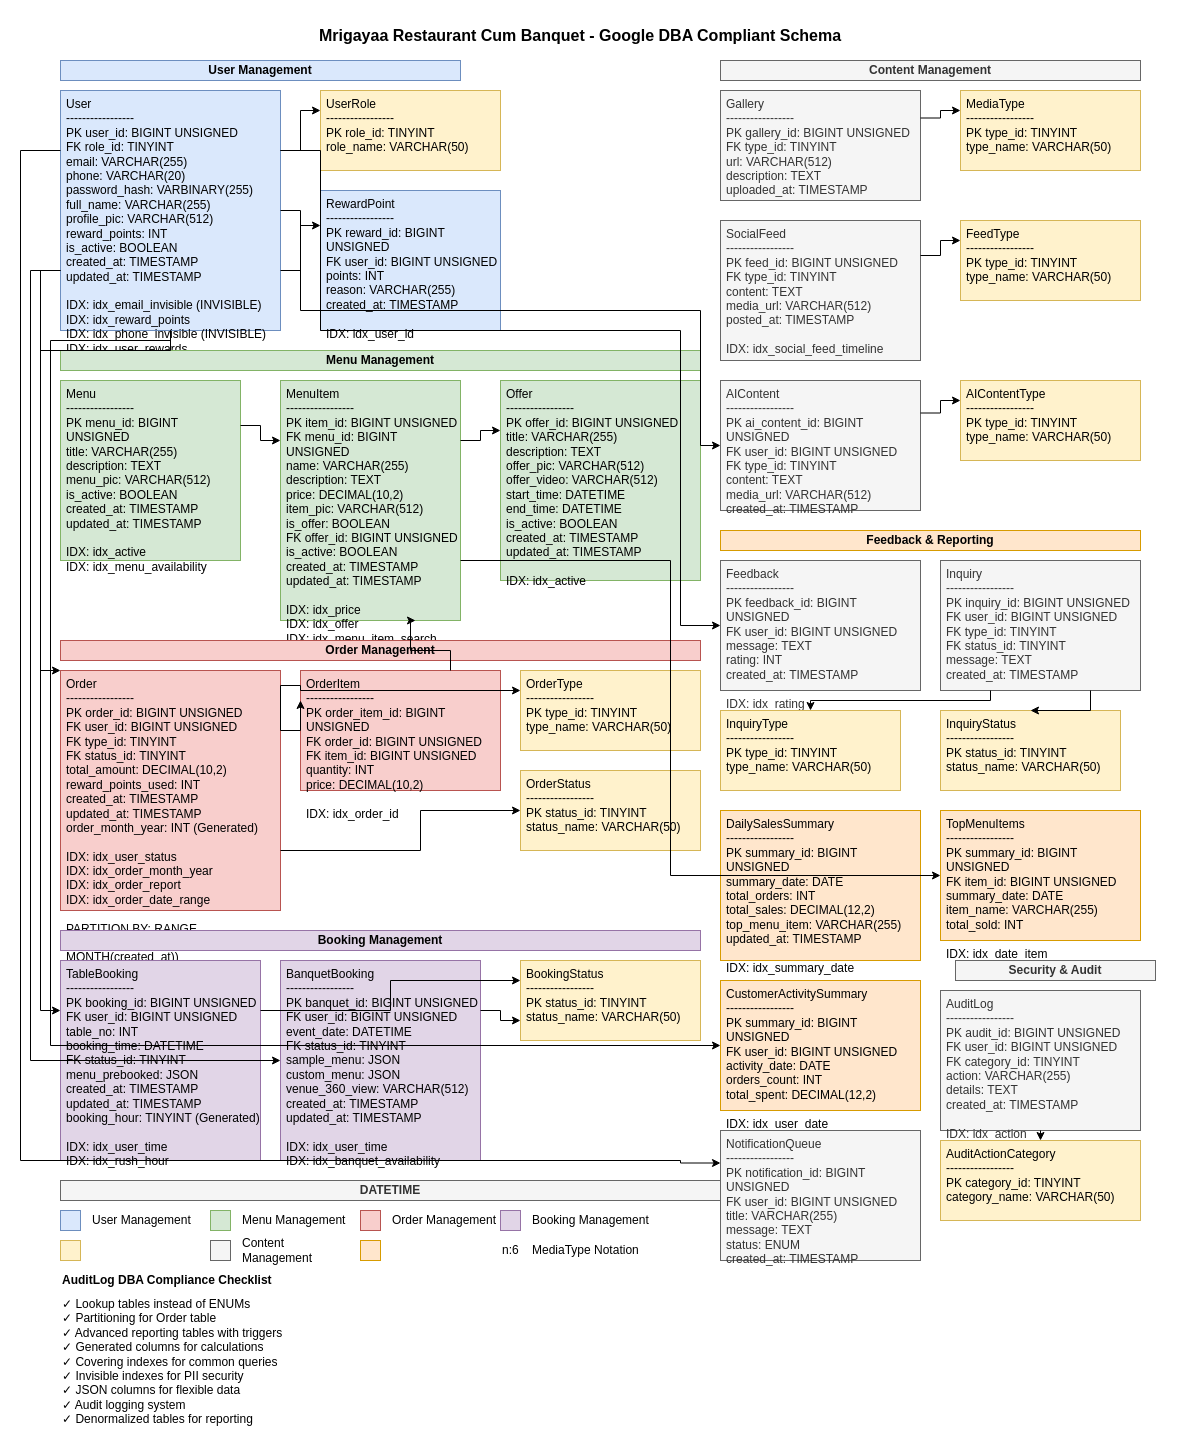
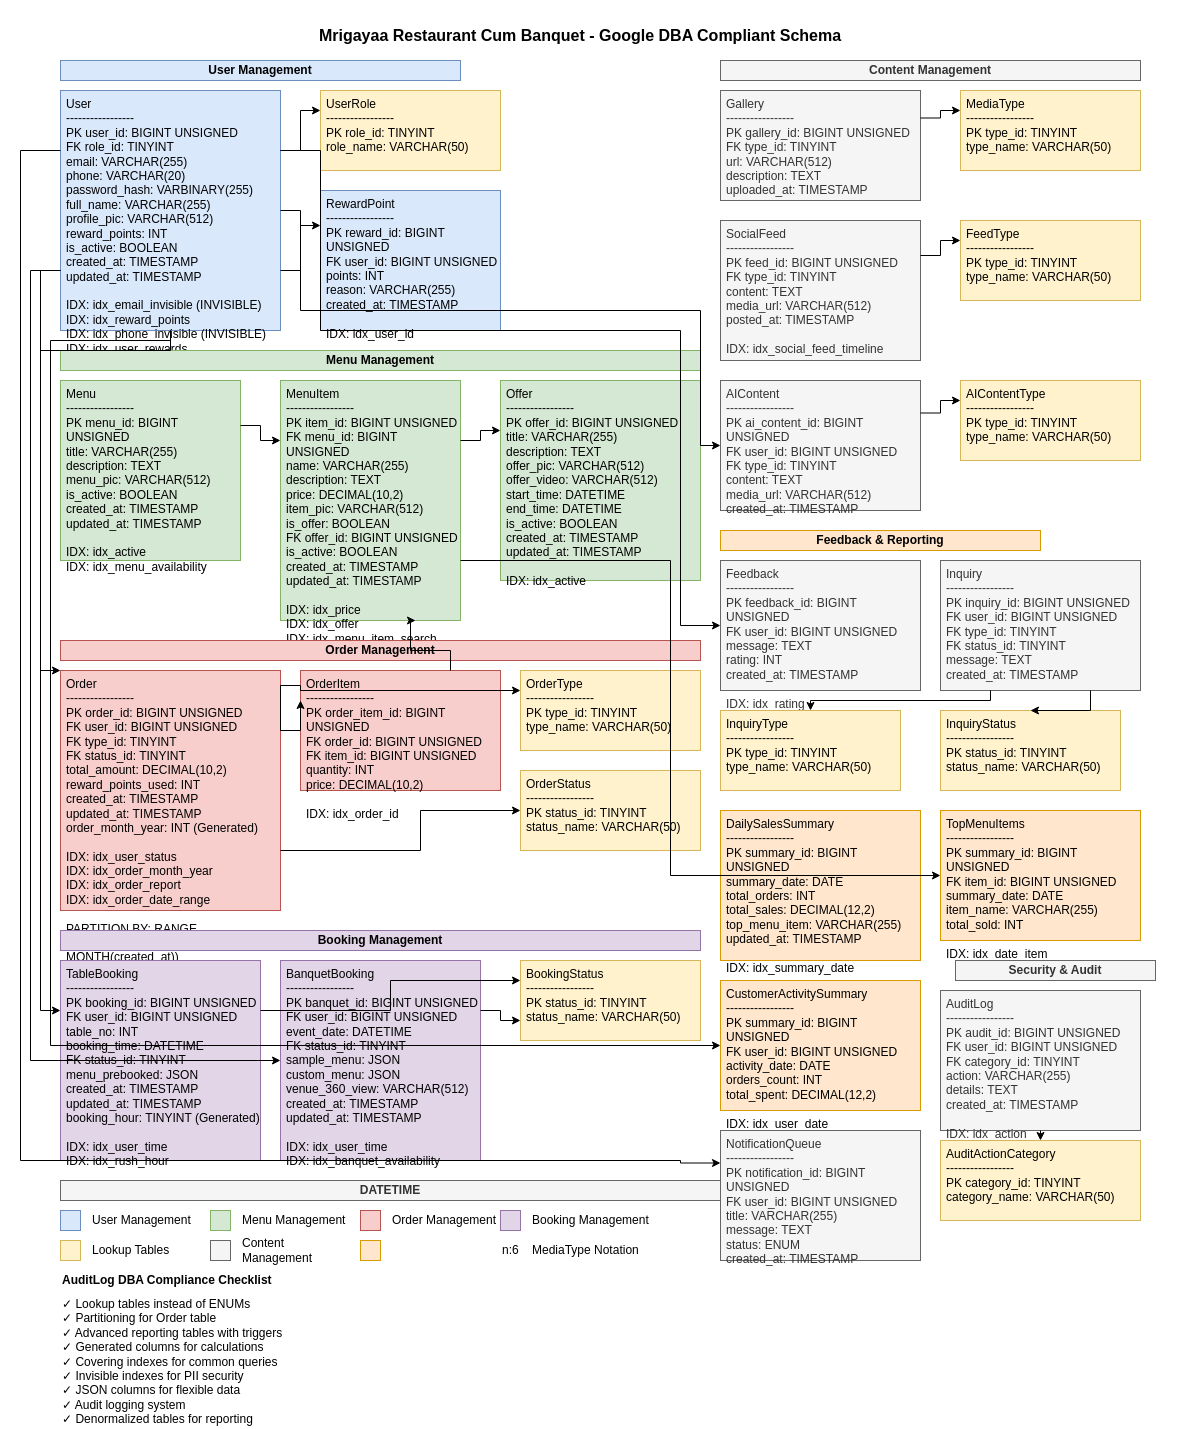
node "Feedback & Reporting": size 420x20 -> 320x20
node "Lookup Tables": added
